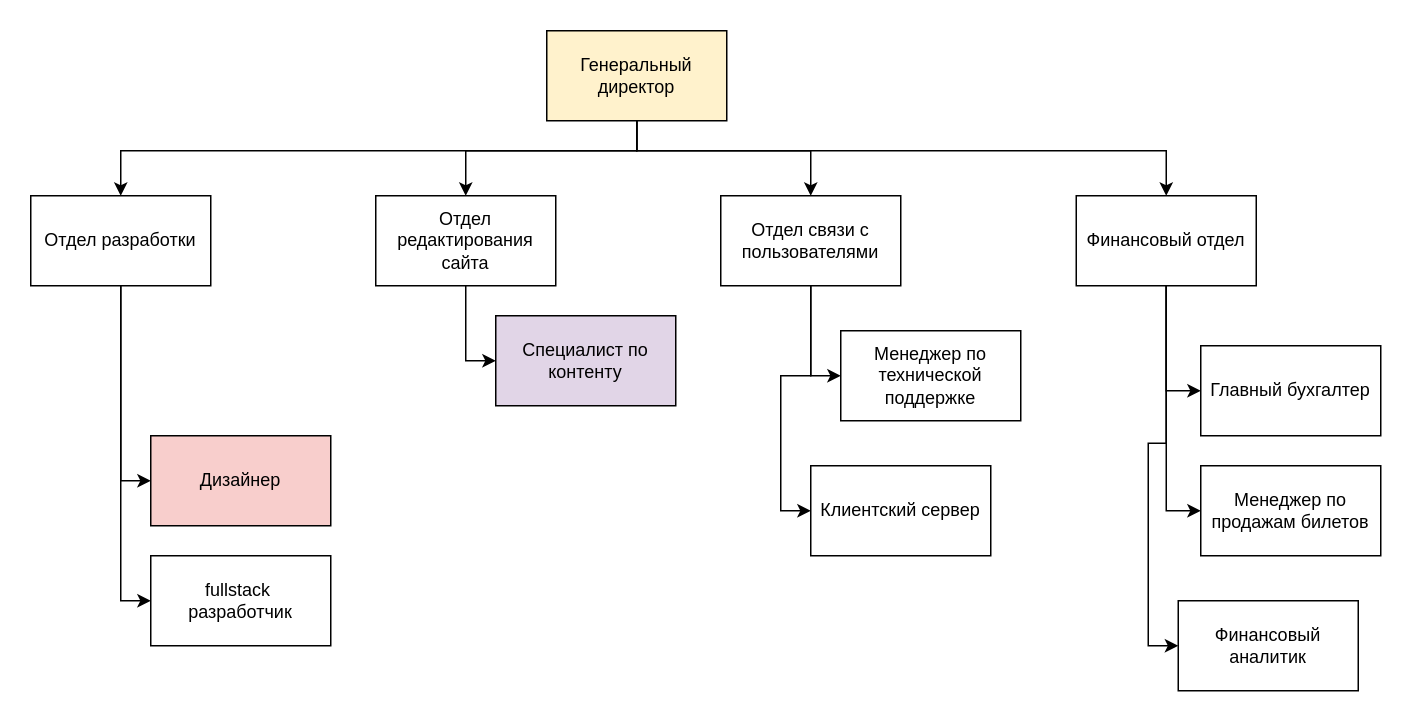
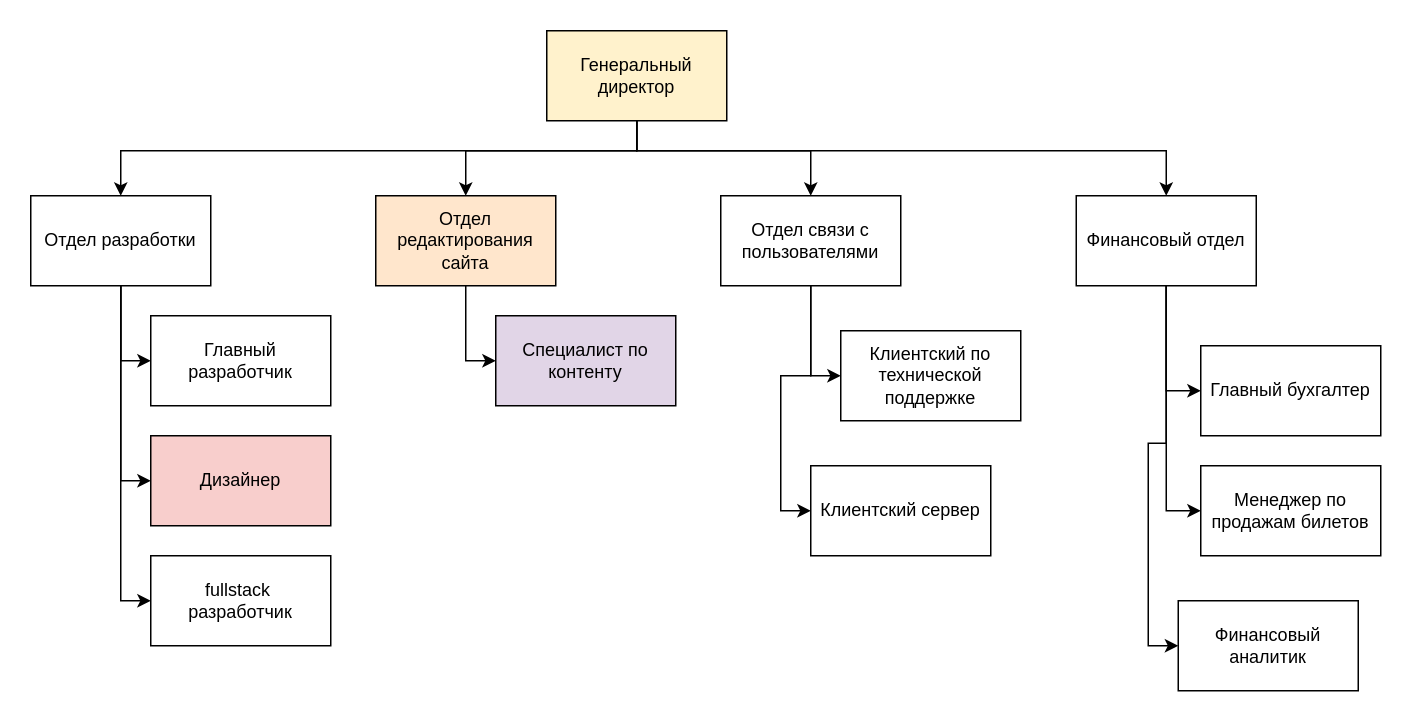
node "Отдел редактирования сайта": fillcolor #ffffff -> #ffe6cc
edge "Отдел разработки" -> "Главный разработчик": added
node "Главный разработчик": added
node "Менеджер по технической поддержке": label "Менеджер по технической поддержке" -> "Клиентский по технической поддержке"
